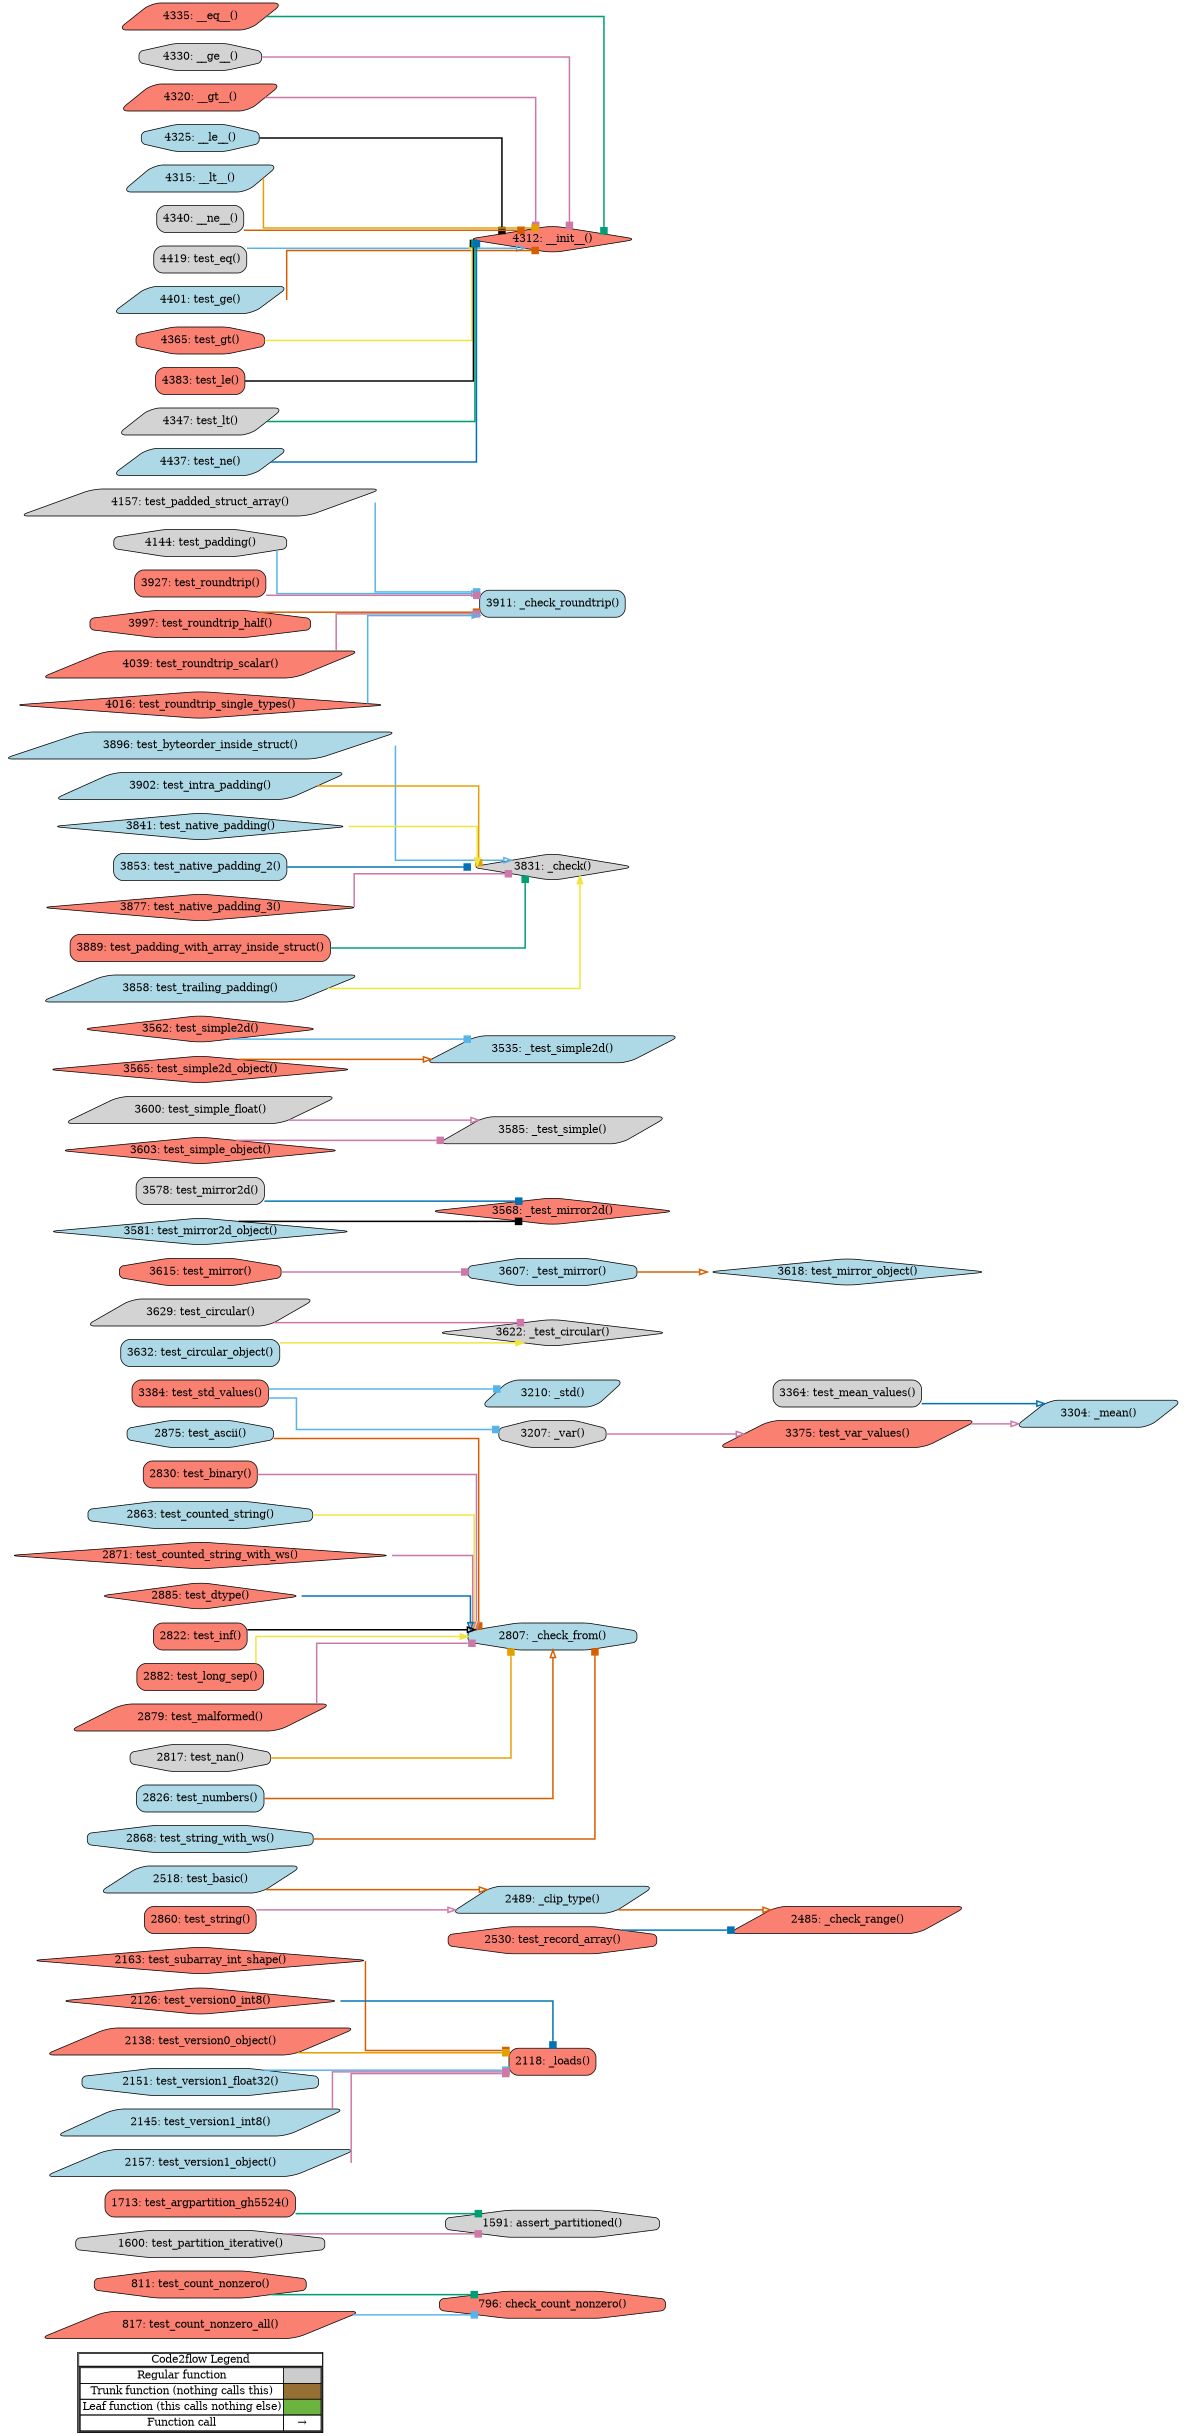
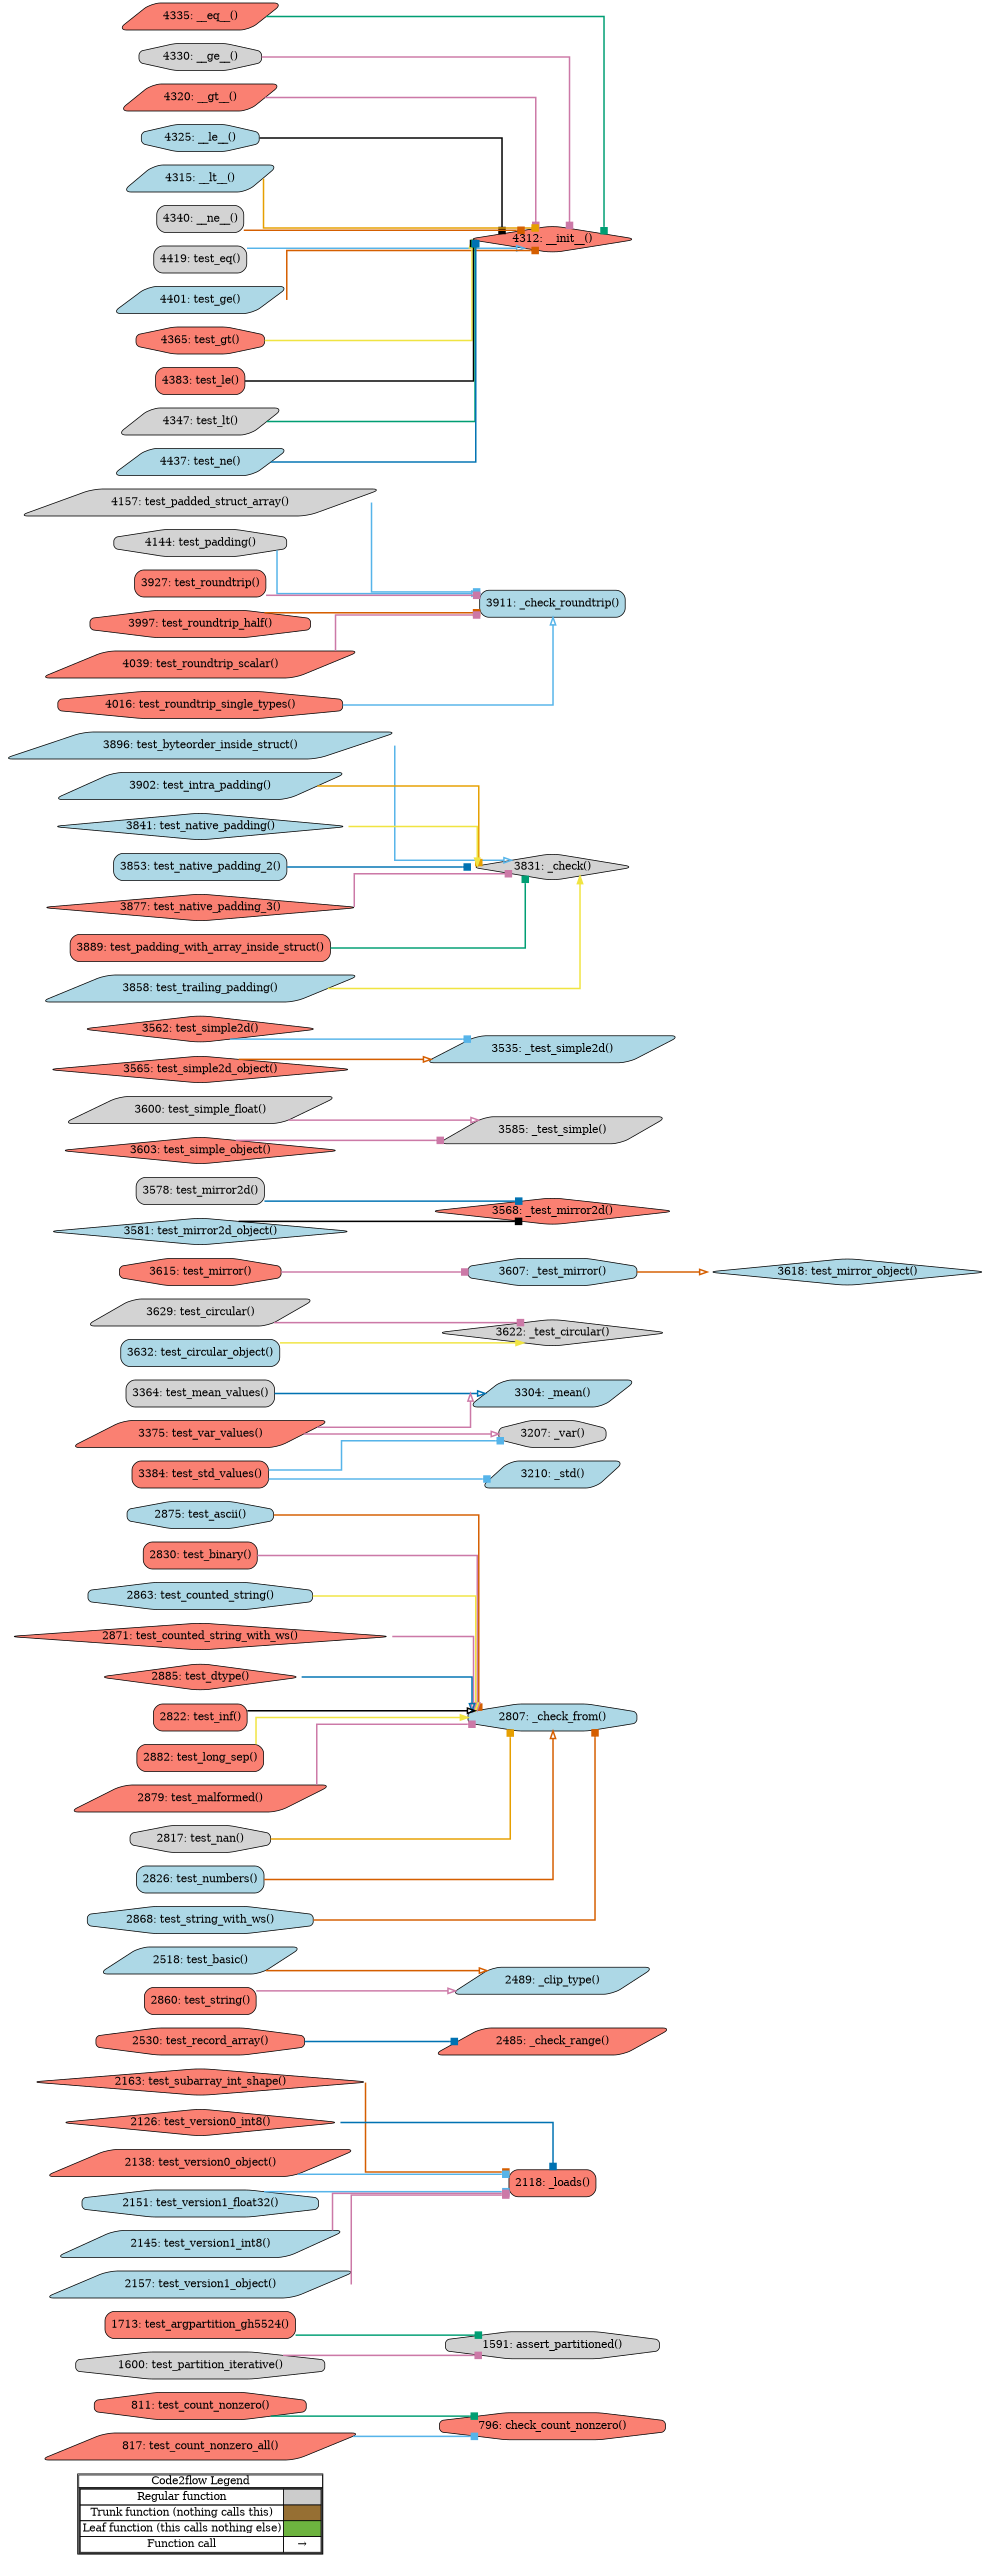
node "4016: test_roundtrip_single_types()": shape diamond -> octagon
edge "3207: _var()" -> "3375: test_var_values()": reversed
edge "2489: _clip_type()" -> "2485: _check_range()": removed
edge "2138: test_version0_object()" -> "2118: _loads()": color #e69f00 -> #56b4e9
